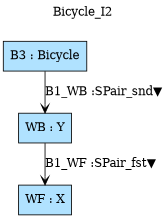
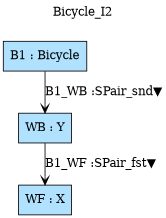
node "B3 : Bicycle": label "B3 : Bicycle" -> "B1 : Bicycle"
